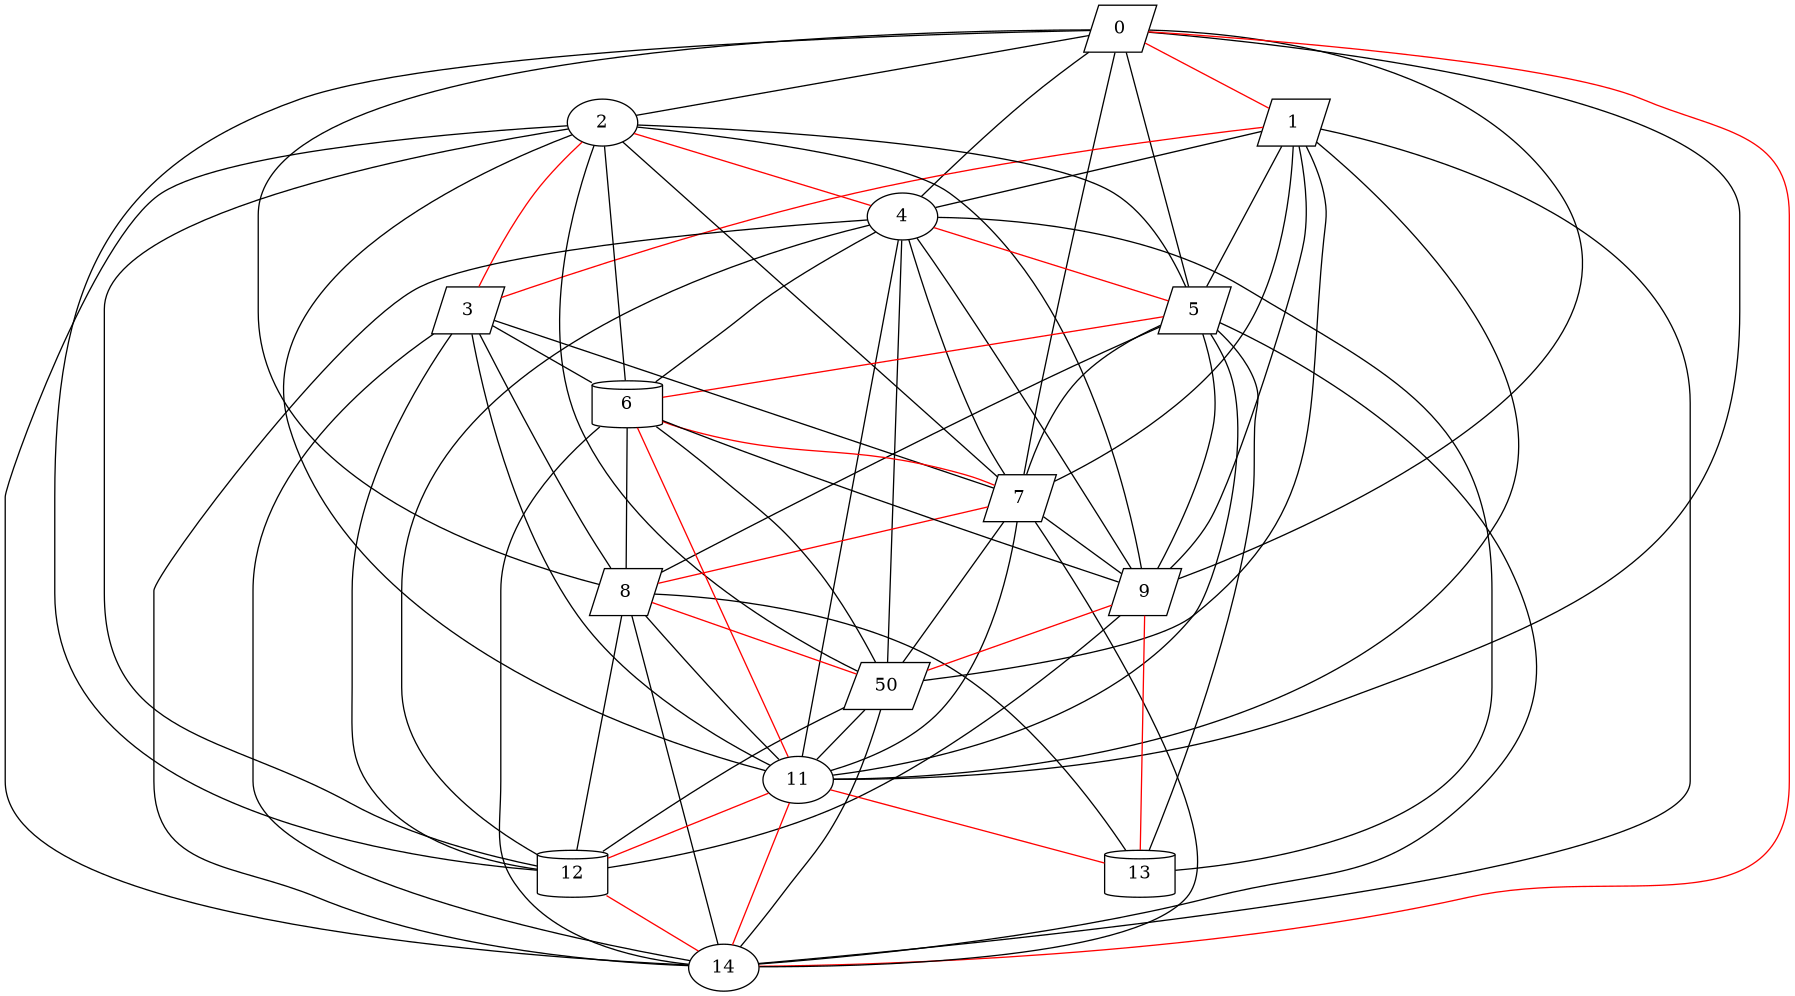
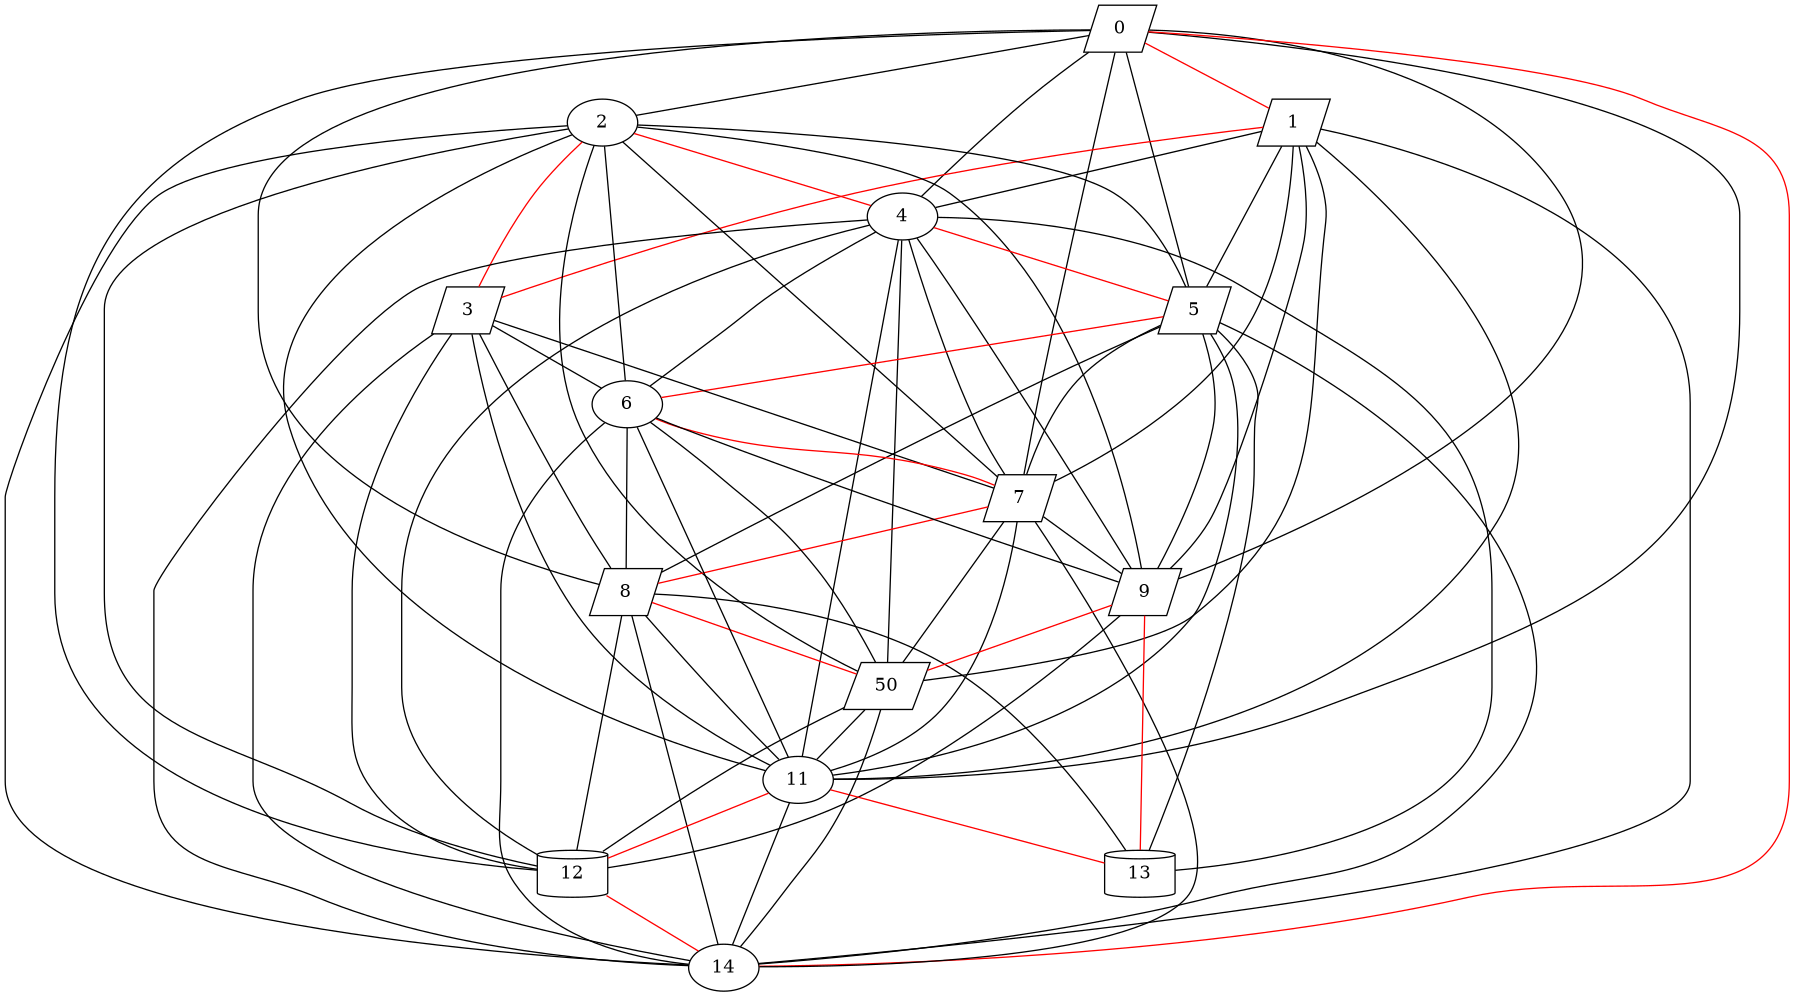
node "6": shape cylinder -> ellipse
edge "6" -- "11": color red -> black
edge "11" -- "14": color red -> black
